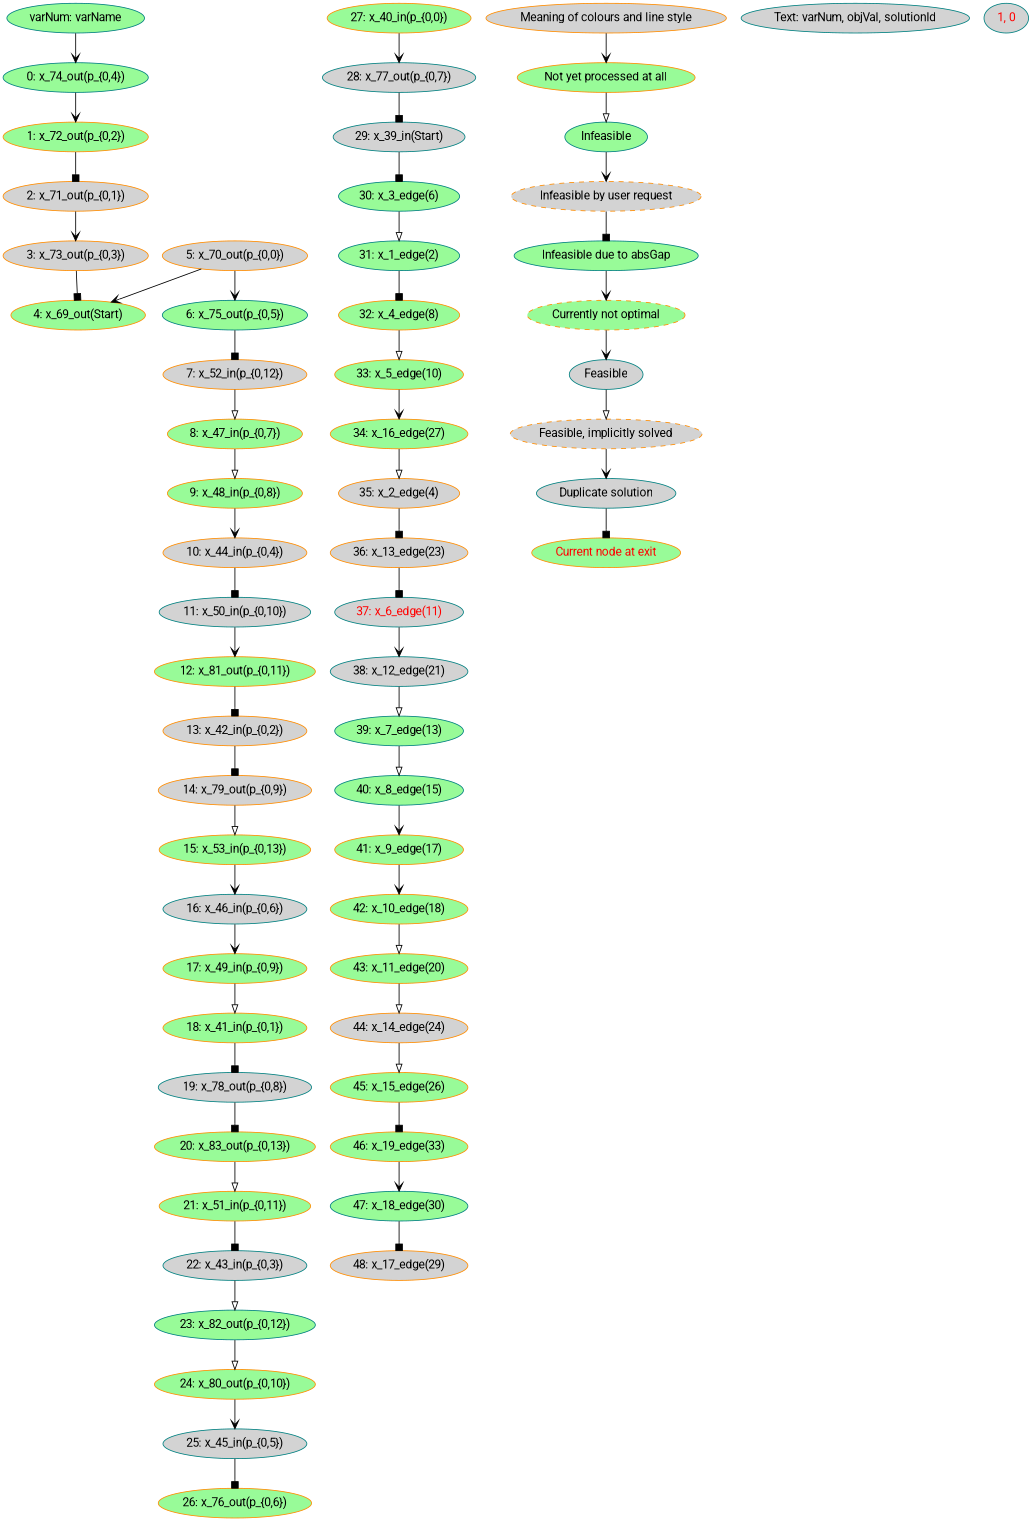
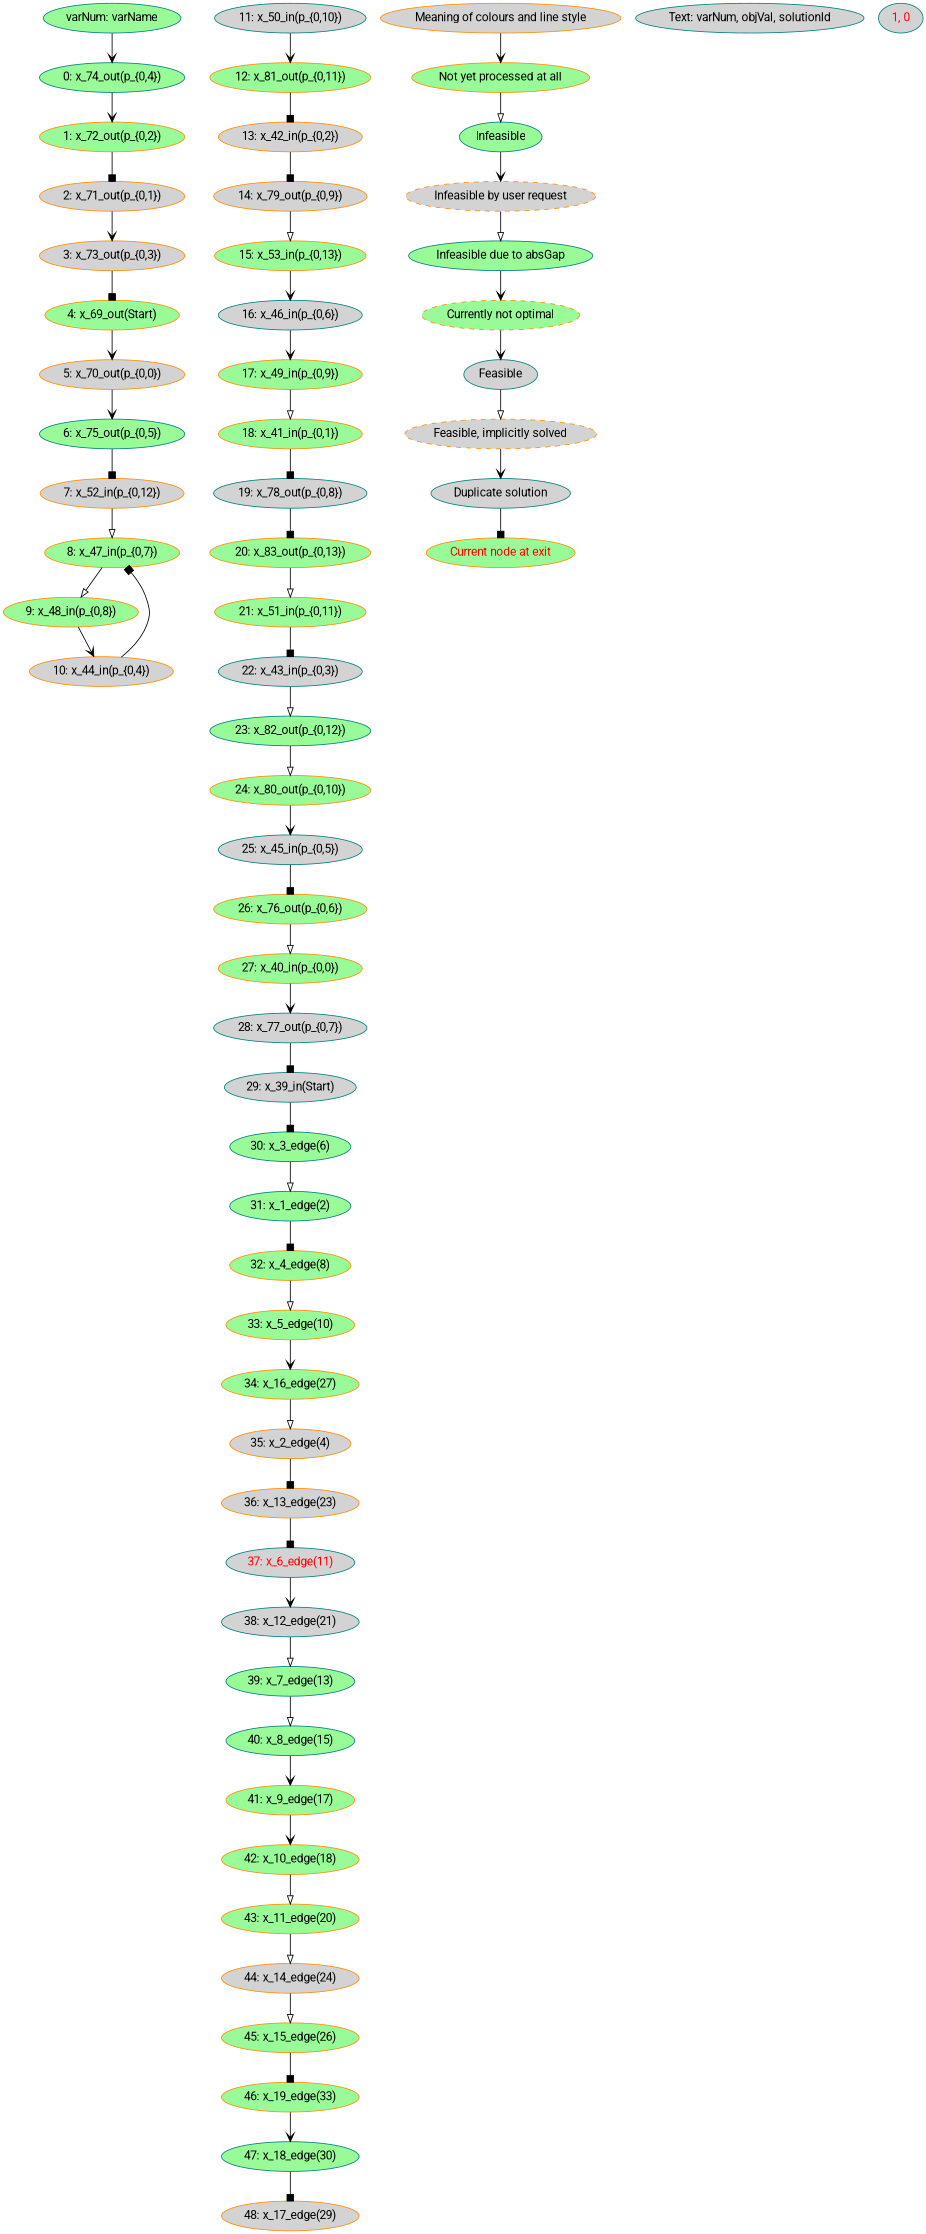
edge "Infeasible by user request" -> "Infeasible due to absGap": arrowhead box -> onormal
edge "5: x_70_out(p_{0,0})" -> "4: x_69_out(Start)": reversed
edge "10: x_44_in(p_{0,4})" -> "11: x_50_in(p_{0,10})": now "10: x_44_in(p_{0,4})" -> "8: x_47_in(p_{0,7})"
edge "26: x_76_out(p_{0,6})" -> "27: x_40_in(p_{0,0})": added
